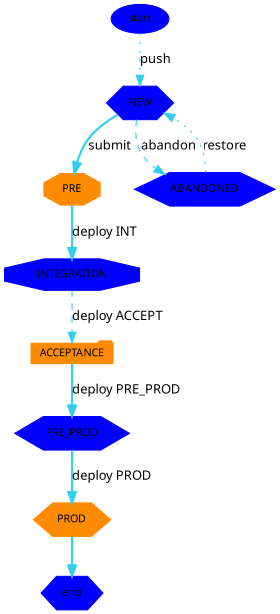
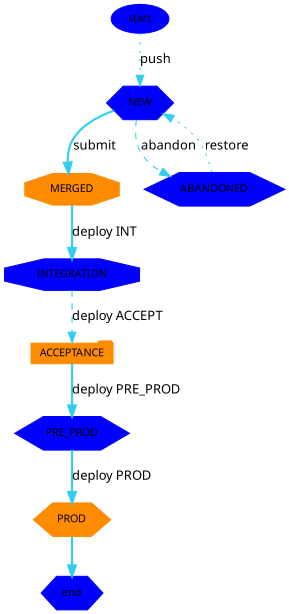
node "PRE": label "PRE" -> "MERGED"
